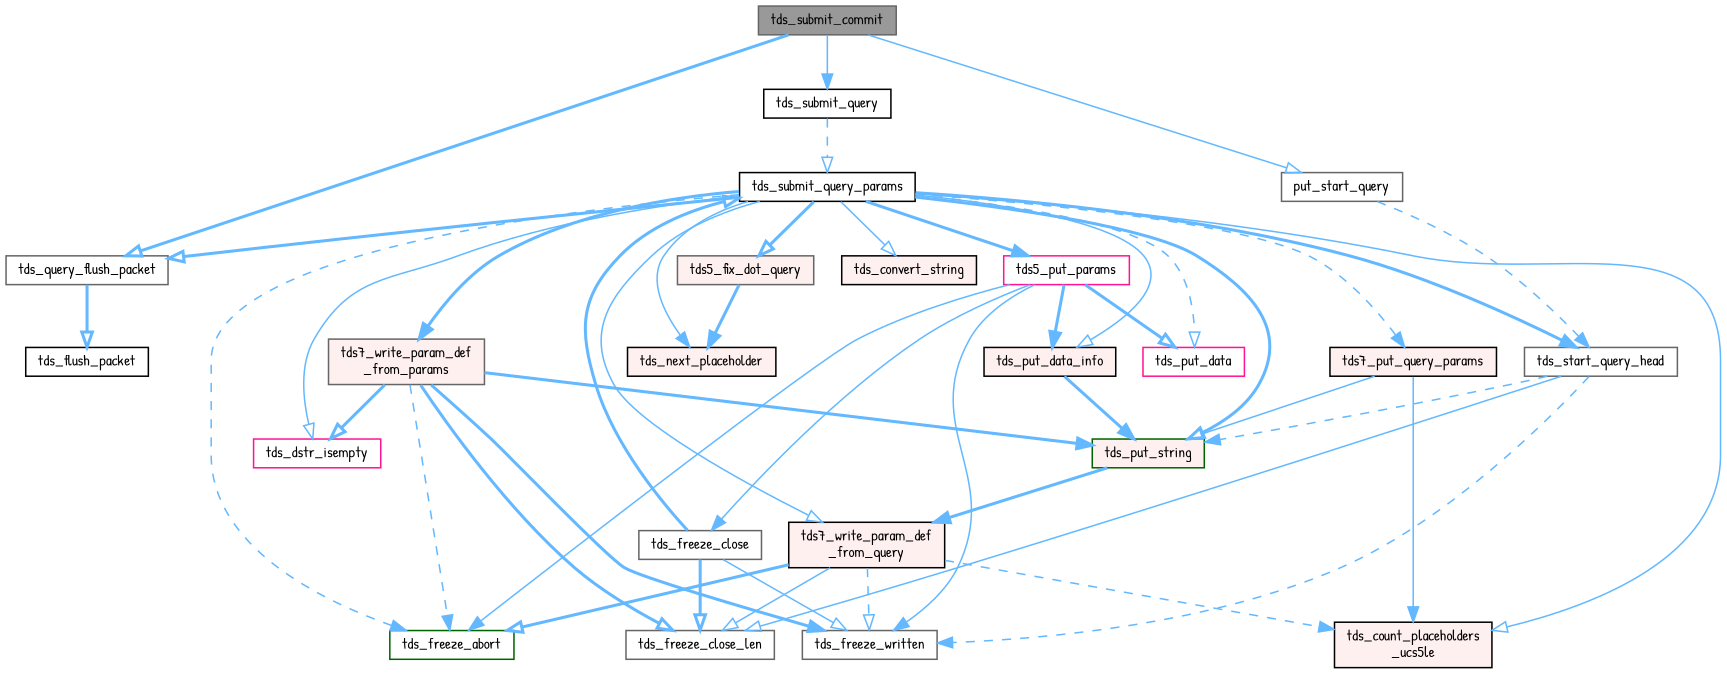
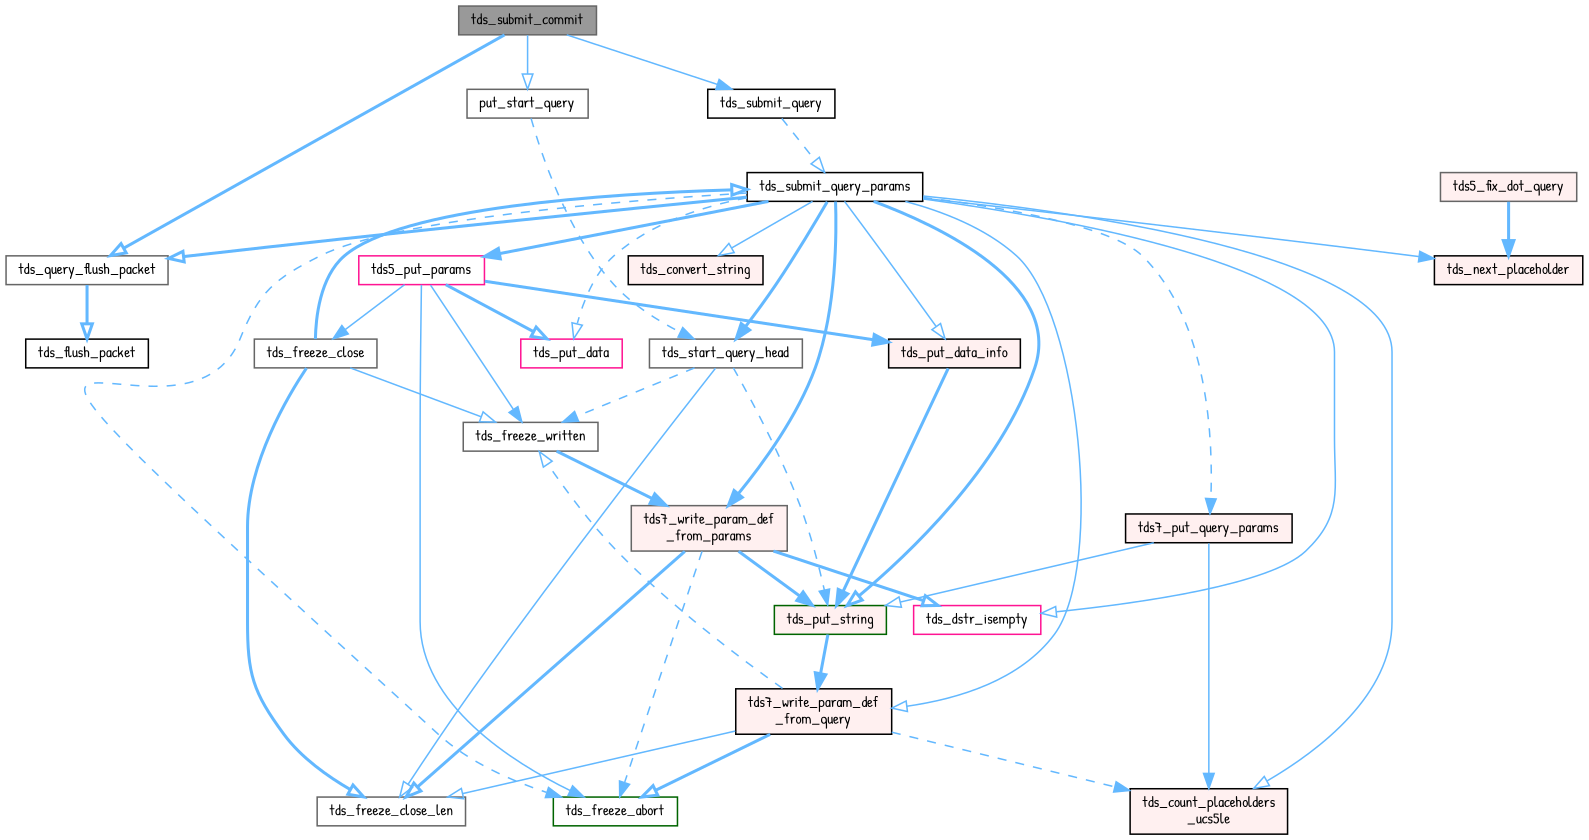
edge "tds_submit_query_params" -> "tds5_fix_dot_query": removed
edge "tds7_write_param_def _from_params" -> "tds_freeze_written": reversed
